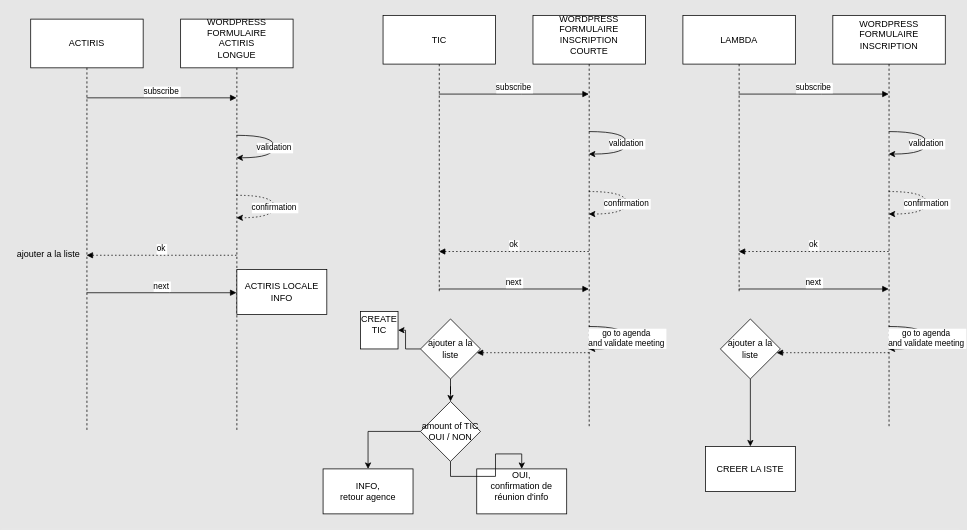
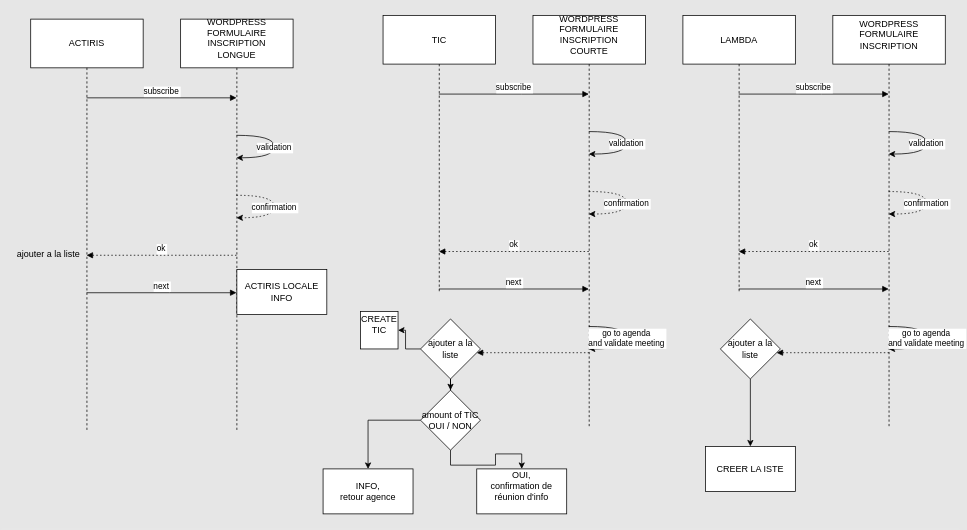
node "WORDPRESS FORMULAIRE ACTIRIS LONGUE": label "WORDPRESS FORMULAIRE ACTIRIS LONGUE" -> "WORDPRESS FORMULAIRE INSCRIPTION LONGUE"
node "amount of TIC OUI / NON": moved (450, 432) -> (450, 420)
